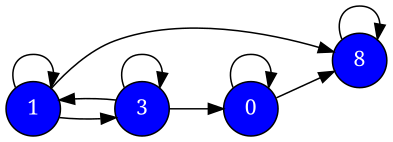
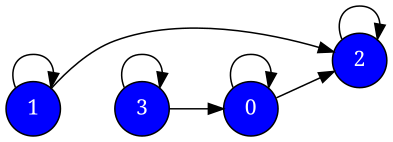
node "8": label "8" -> "2"
edge "3" -> "1": removed
edge "1" -> "3": removed
